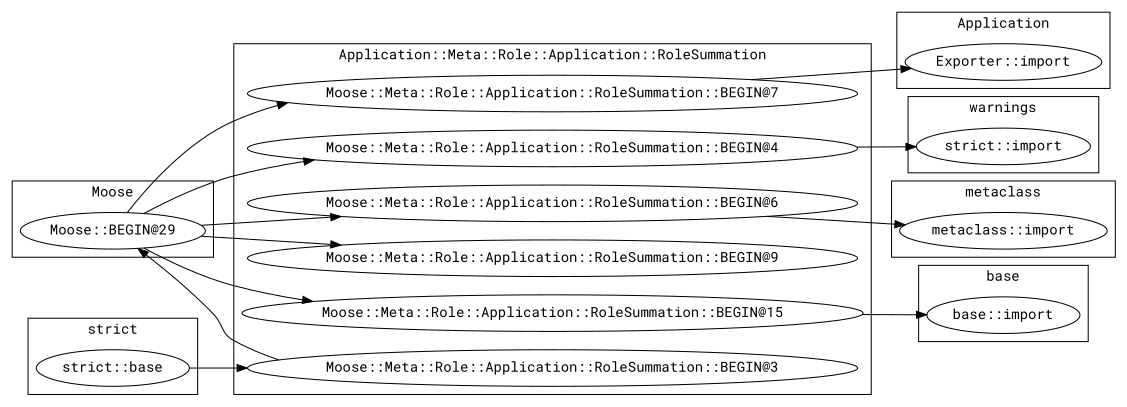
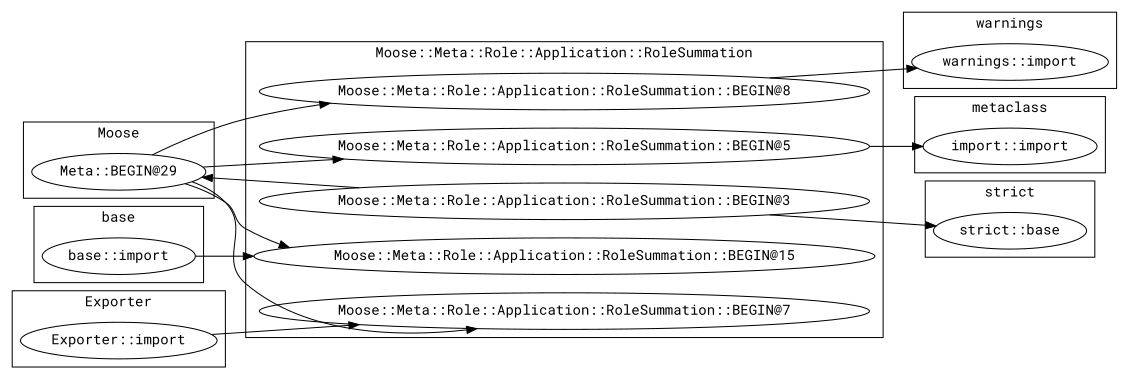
cluster "Application": label "Application" -> "Exporter"
cluster "Application::Meta::Role::Application::RoleSummation": label "Application::Meta::Role::Application::RoleSummation" -> "Moose::Meta::Role::Application::RoleSummation"
edge "Moose::Meta::Role::Application::RoleSummation::BEGIN@7" -> "Exporter::import": reversed
node "strict::import": label "strict::import" -> "warnings::import"
node "Moose::Meta::Role::Application::RoleSummation::BEGIN@4": label "Moose::Meta::Role::Application::RoleSummation::BEGIN@4" -> "Moose::Meta::Role::Application::RoleSummation::BEGIN@8"
node "Moose::Meta::Role::Application::RoleSummation::BEGIN@6": label "Moose::Meta::Role::Application::RoleSummation::BEGIN@6" -> "Moose::Meta::Role::Application::RoleSummation::BEGIN@5"
node "Moose::BEGIN@29": label "Moose::BEGIN@29" -> "Meta::BEGIN@29"
node "metaclass::import": label "metaclass::import" -> "import::import"
node "Moose::Meta::Role::Application::RoleSummation::BEGIN@9": removed
edge "Moose::Meta::Role::Application::RoleSummation::BEGIN@15" -> "base::import": reversed
edge "strict::base" -> "Moose::Meta::Role::Application::RoleSummation::BEGIN@3": reversed
